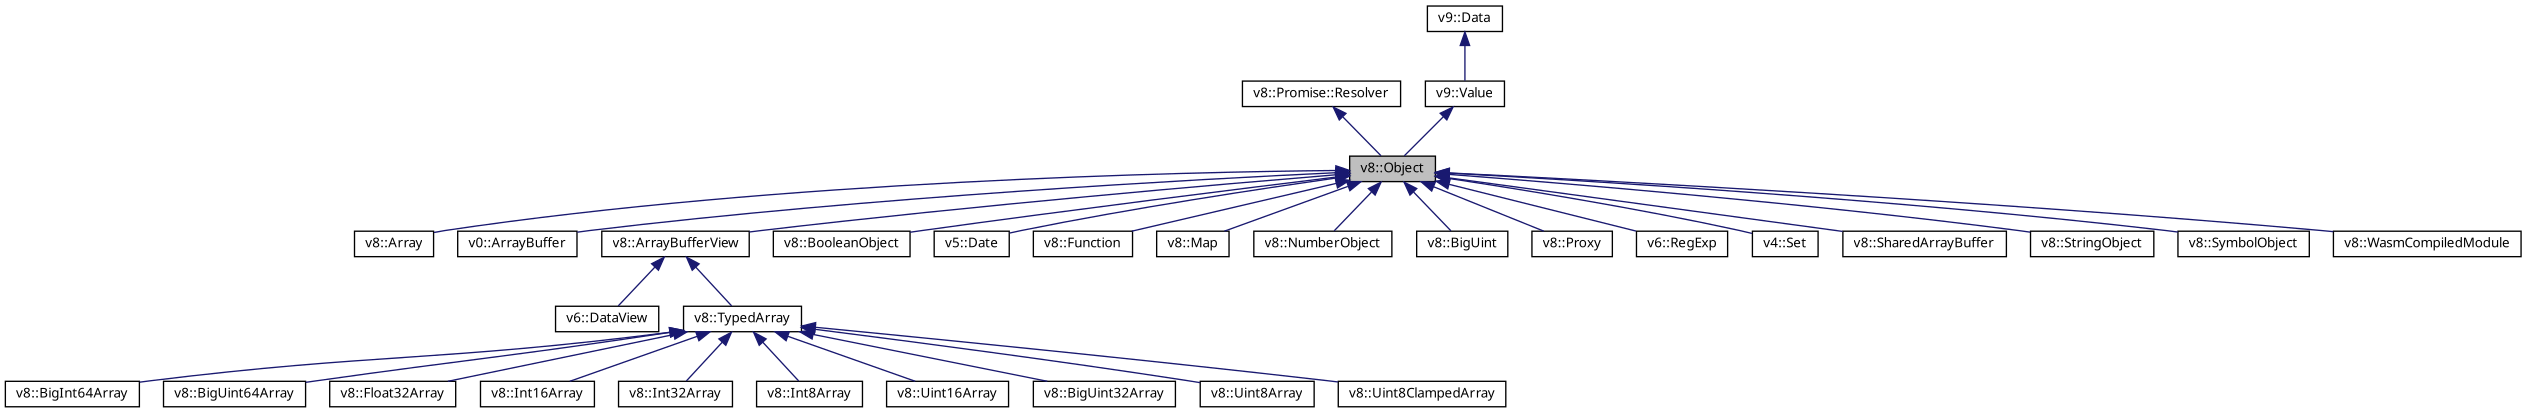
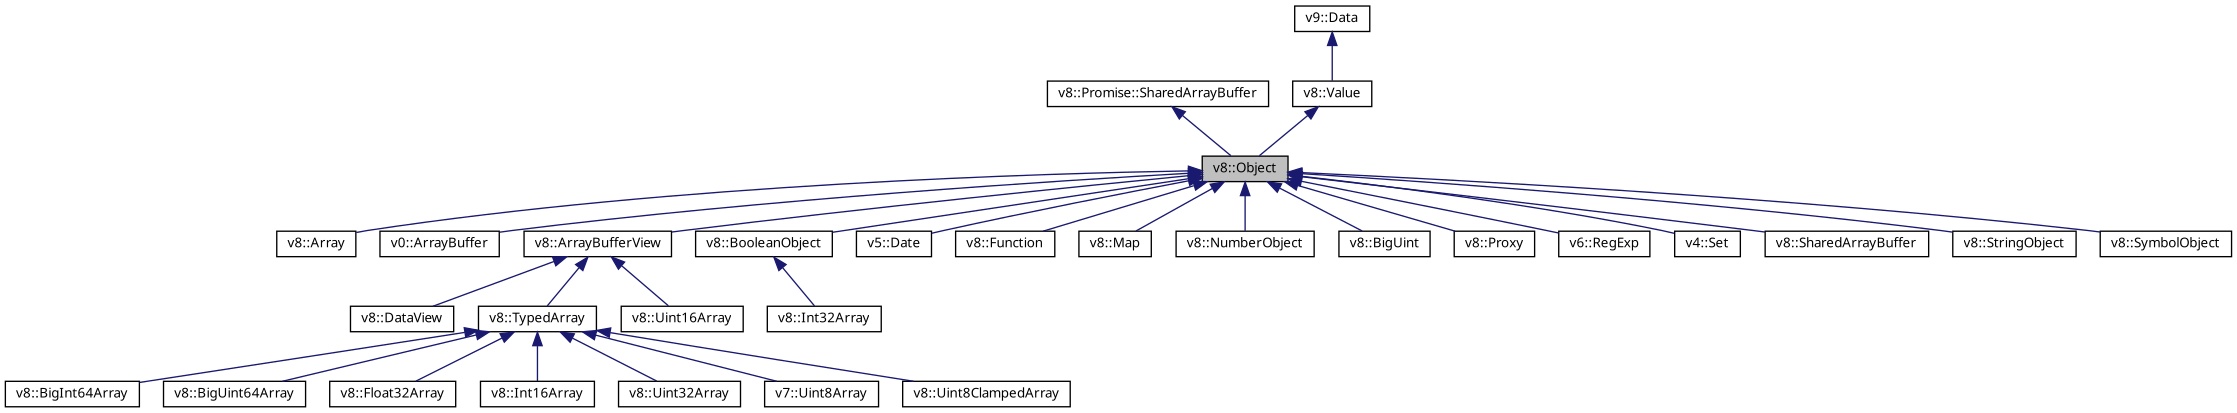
node "v8::Promise::Resolver": label "v8::Promise::Resolver" -> "v8::Promise::SharedArrayBuffer"
node "v9::Value": label "v9::Value" -> "v8::Value"
node "v8::WasmCompiledModule": removed
node "v6::DataView": label "v6::DataView" -> "v8::DataView"
edge "v8::Uint16Array" -> "v8::TypedArray": now "v8::Uint16Array" -> "v8::ArrayBufferView"
edge "v8::Int32Array" -> "v8::TypedArray": now "v8::Int32Array" -> "v8::BooleanObject"
node "v8::Int8Array": removed
node "v8::BigUint32Array": label "v8::BigUint32Array" -> "v8::Uint32Array"
node "v8::Uint8Array": label "v8::Uint8Array" -> "v7::Uint8Array"
